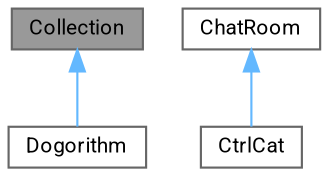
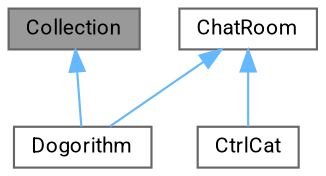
edge "Dogorithm" -> "ChatRoom": added
